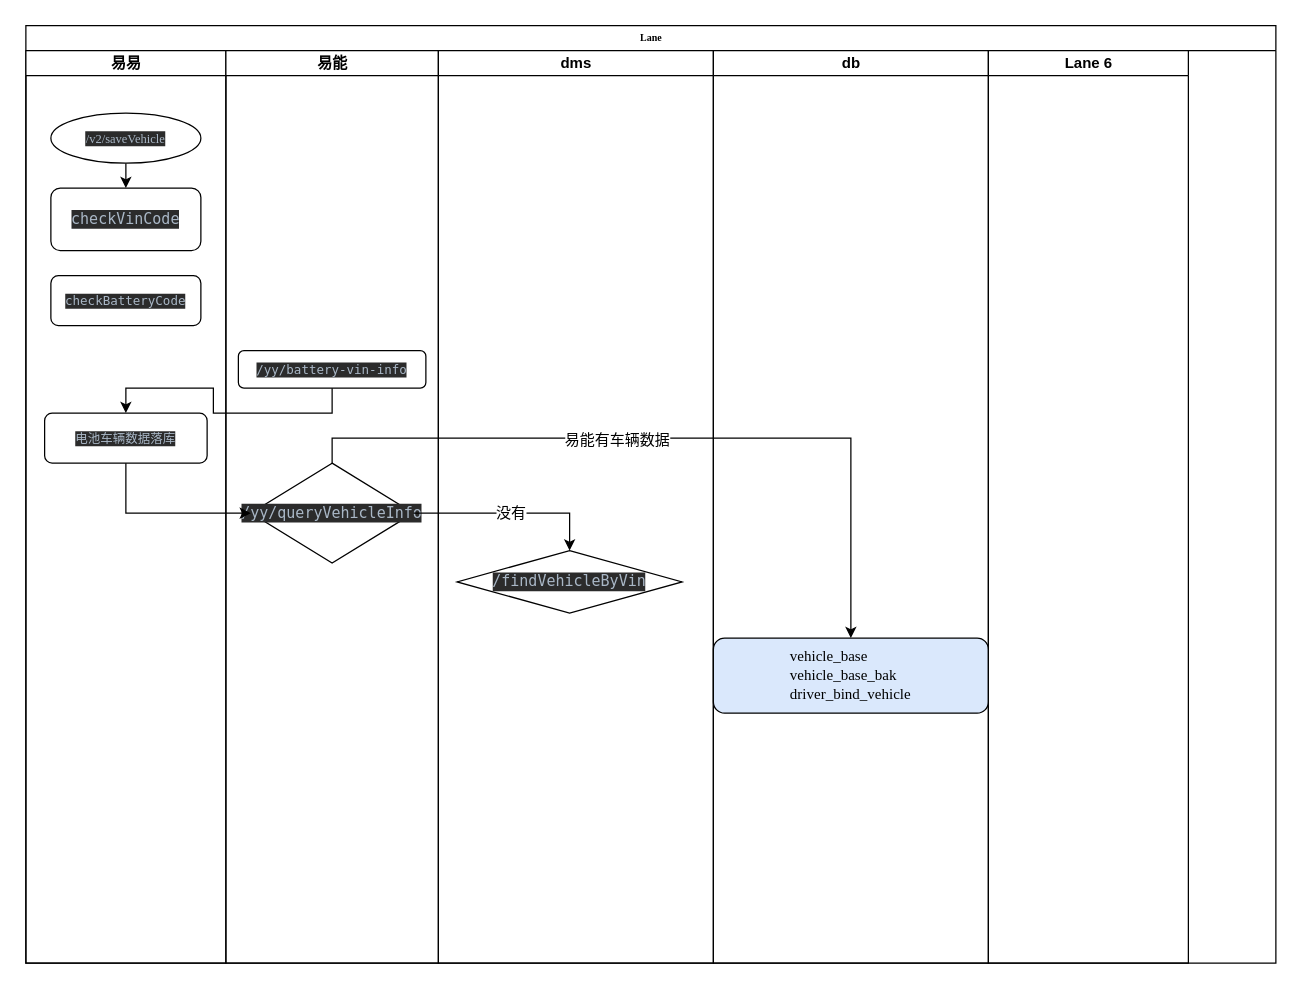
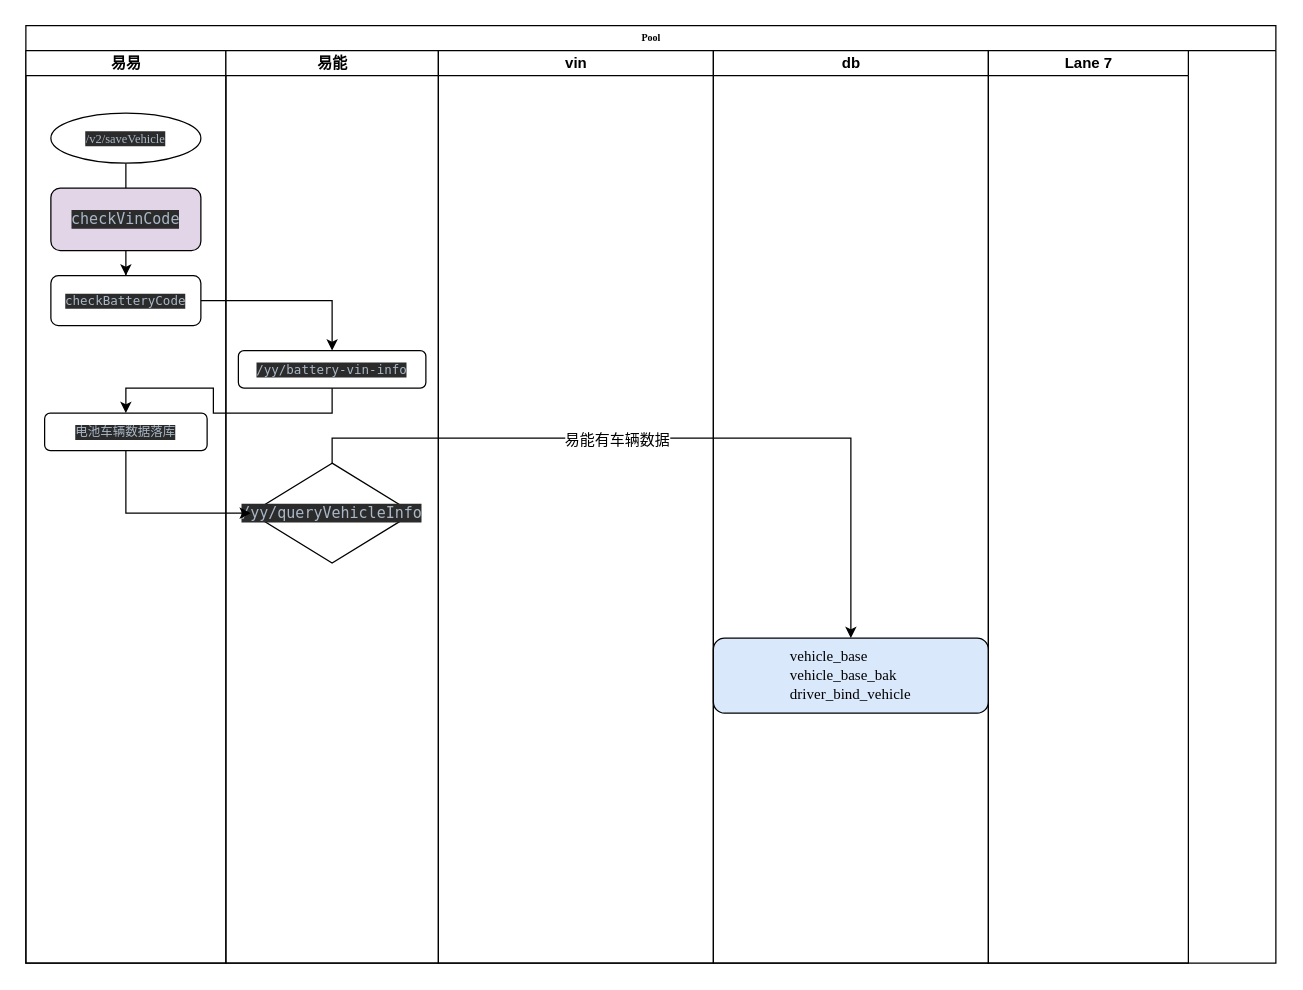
node "Lane": label "Lane" -> "Pool"
node "dms": label "dms" -> "vin"
node "Lane 6": label "Lane 6" -> "Lane 7"
edge "/v2/saveVehicle" -> "checkVinCode": arrowhead classic -> none
node "checkVinCode": fillcolor #ffffff -> #e1d5e7
edge "checkVinCode" -> "checkBatteryCode": added
edge "checkBatteryCode" -> "/yy/battery-vin-info": added
node "电池车辆数据落库": size 163x50 -> 163x38
edge "/yy/queryVehicleInfo" -> "/findVehicleByVin": removed, label "没有"
node "/findVehicleByVin": removed
